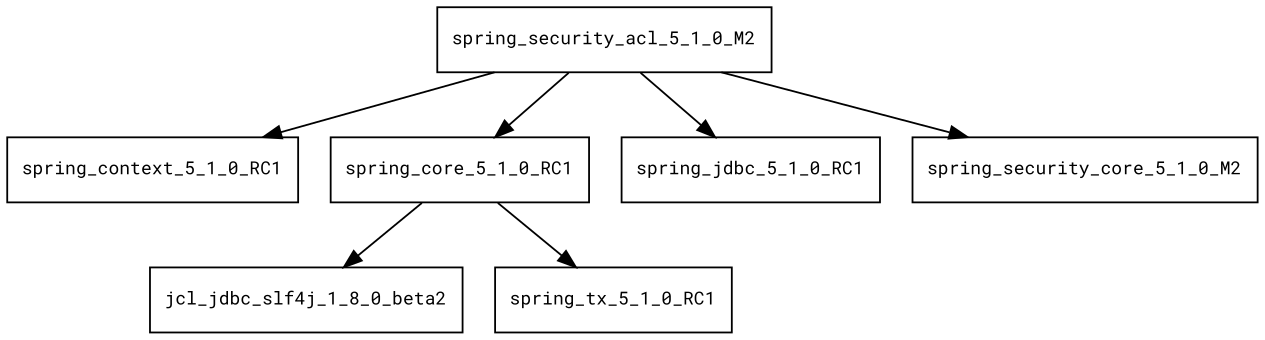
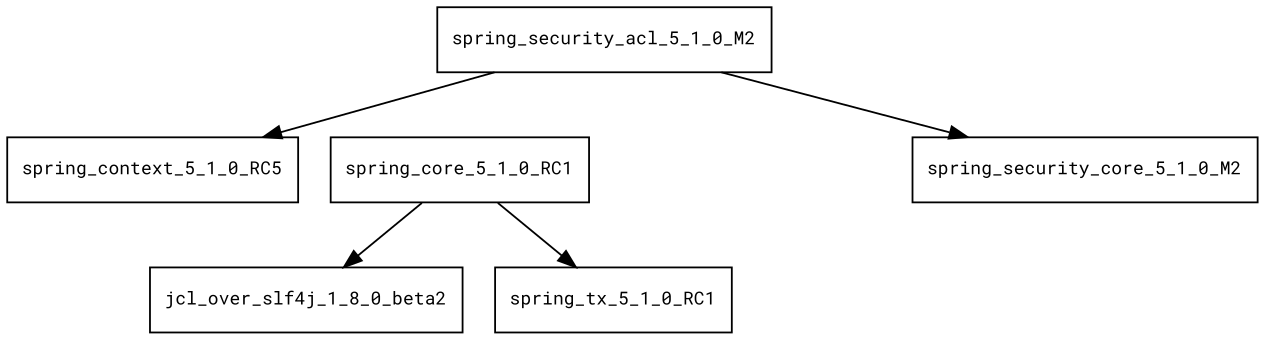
edge "spring_security_acl_5_1_0_M2" -> "spring_core_5_1_0_RC1": removed
node "spring_context_5_1_0_RC1": label "spring_context_5_1_0_RC1" -> "spring_context_5_1_0_RC5"
node "spring_jdbc_5_1_0_RC1": removed
node "jcl_jdbc_slf4j_1_8_0_beta2": label "jcl_jdbc_slf4j_1_8_0_beta2" -> "jcl_over_slf4j_1_8_0_beta2"
